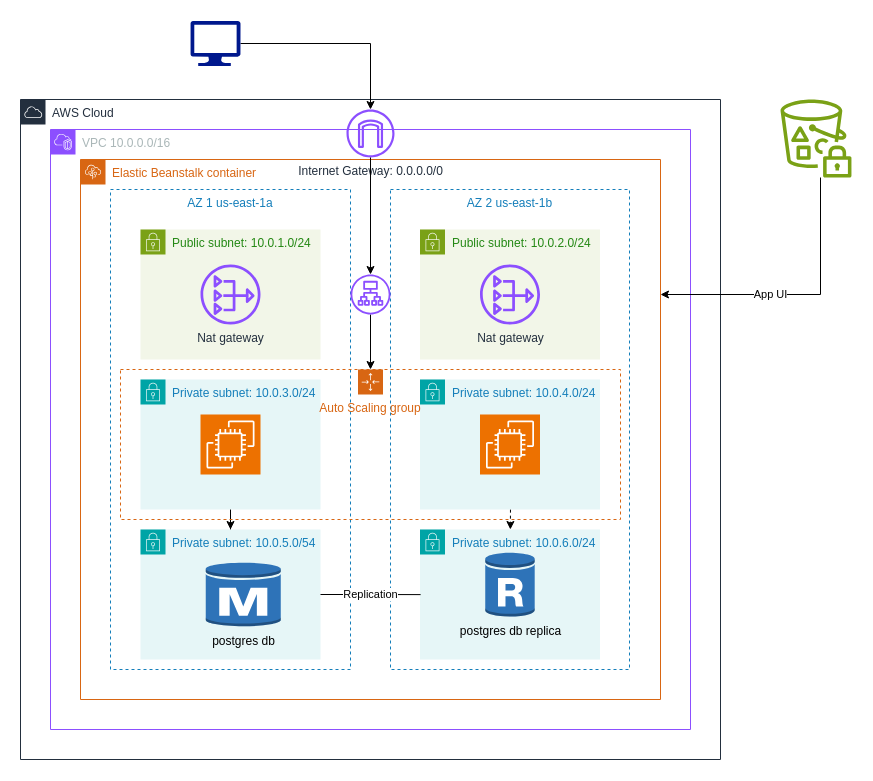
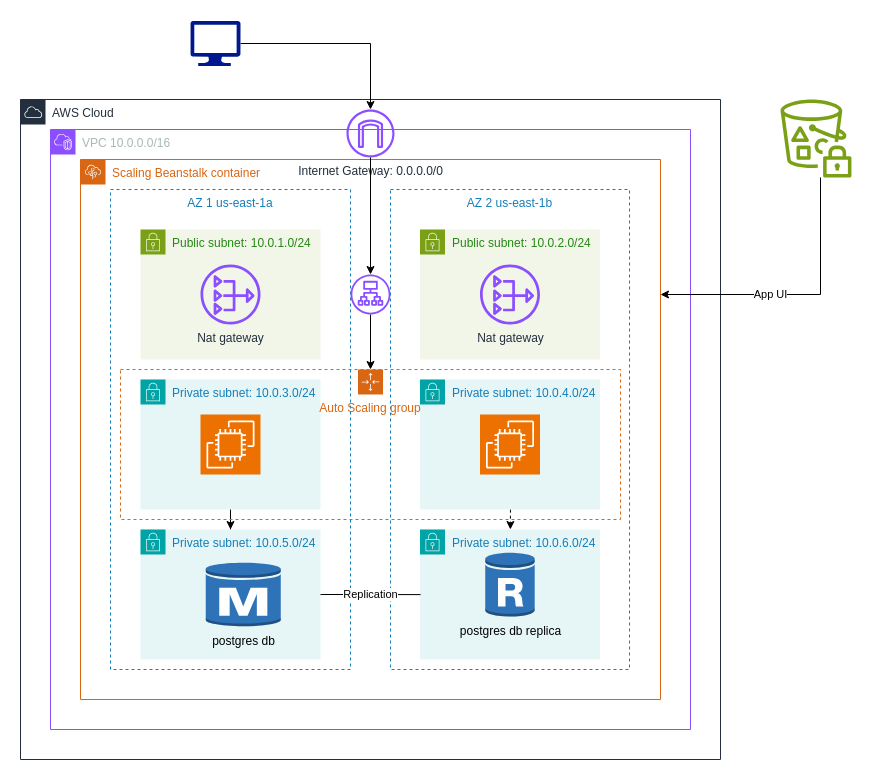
node "Elastic Beanstalk container": label "Elastic Beanstalk container" -> "Scaling Beanstalk container"
node "Private subnet: 10.0.5.0/54": label "Private subnet: 10.0.5.0/54" -> "Private subnet: 10.0.5.0/24"
